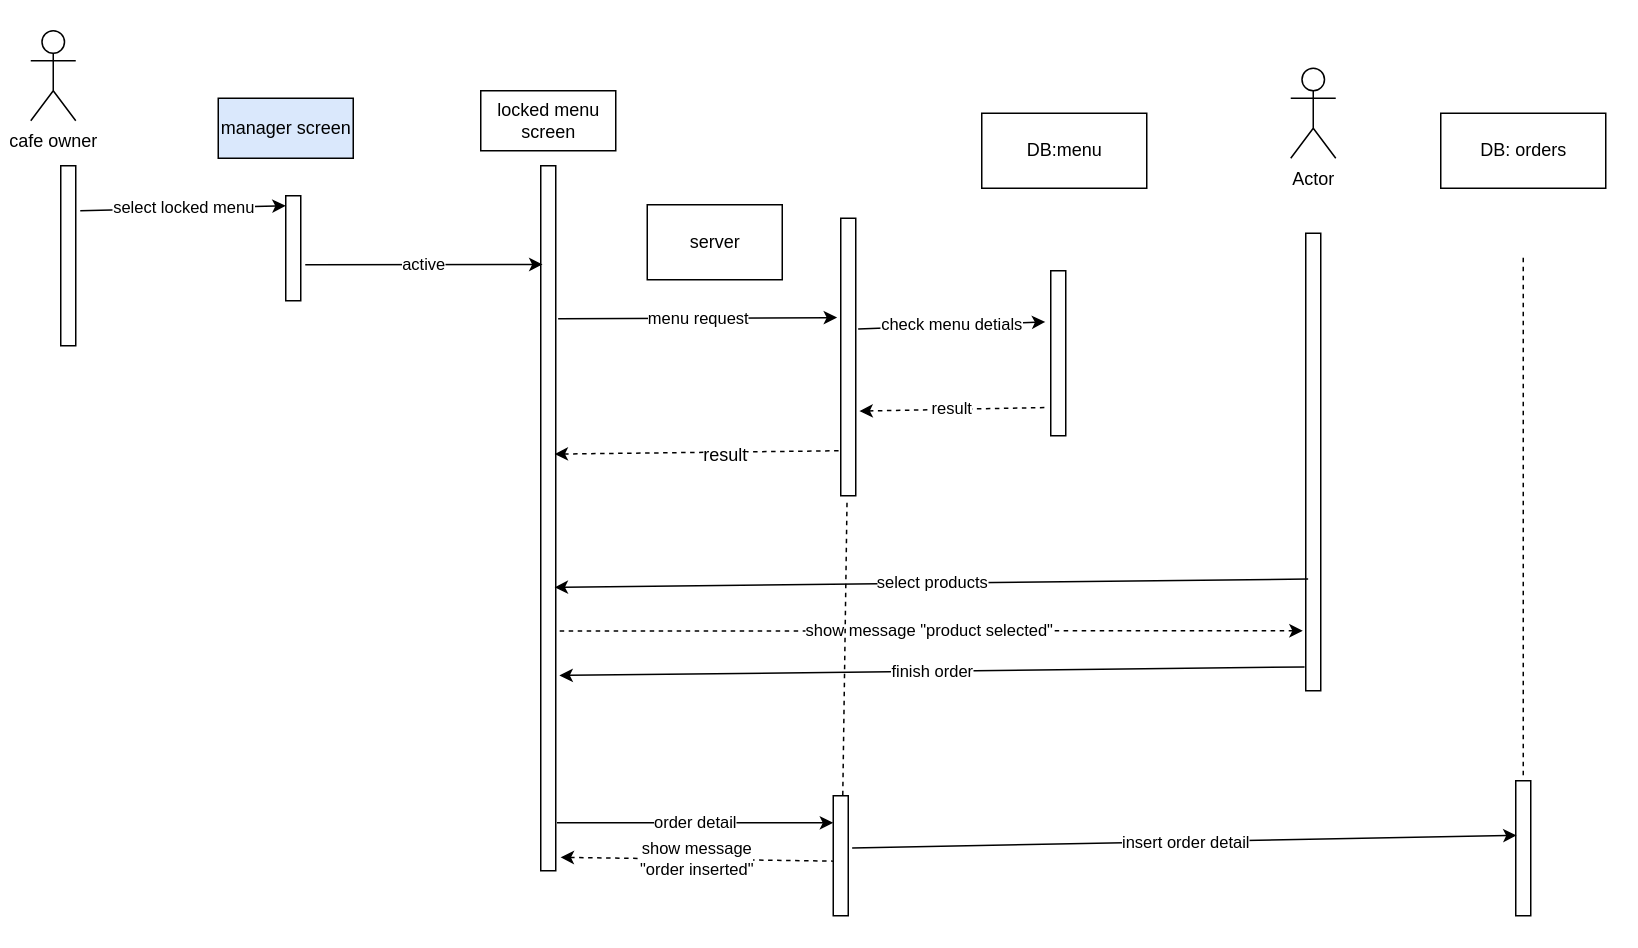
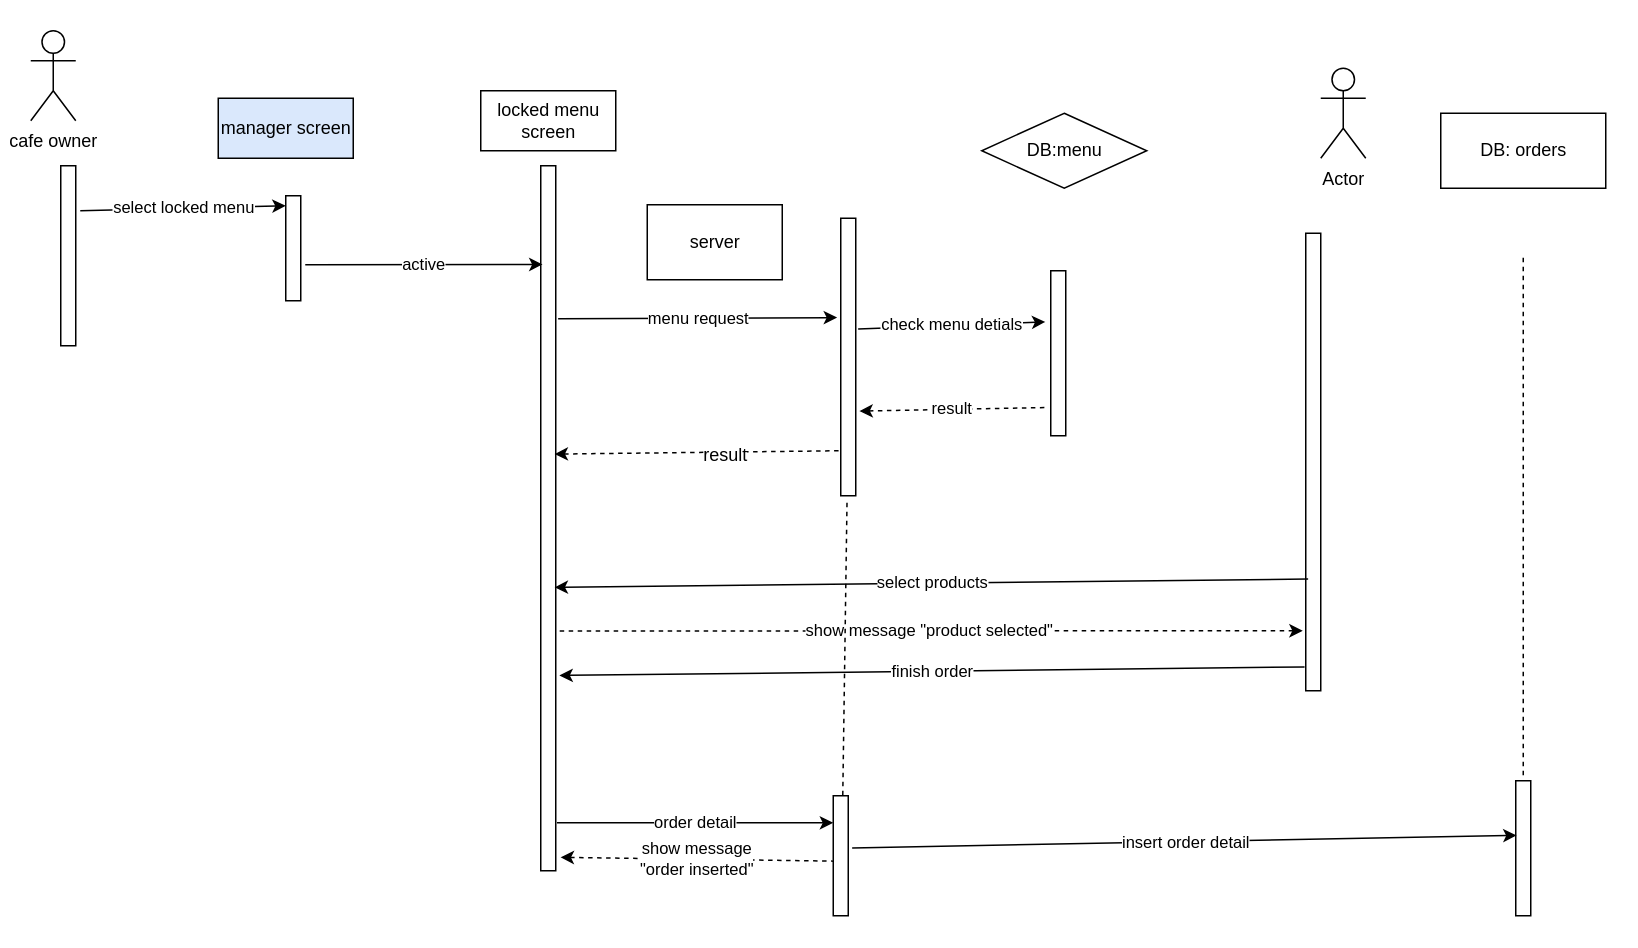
node "Actor": moved (1313, 113) -> (1343, 113)
node "DB:menu": shape rectangle -> diamond
